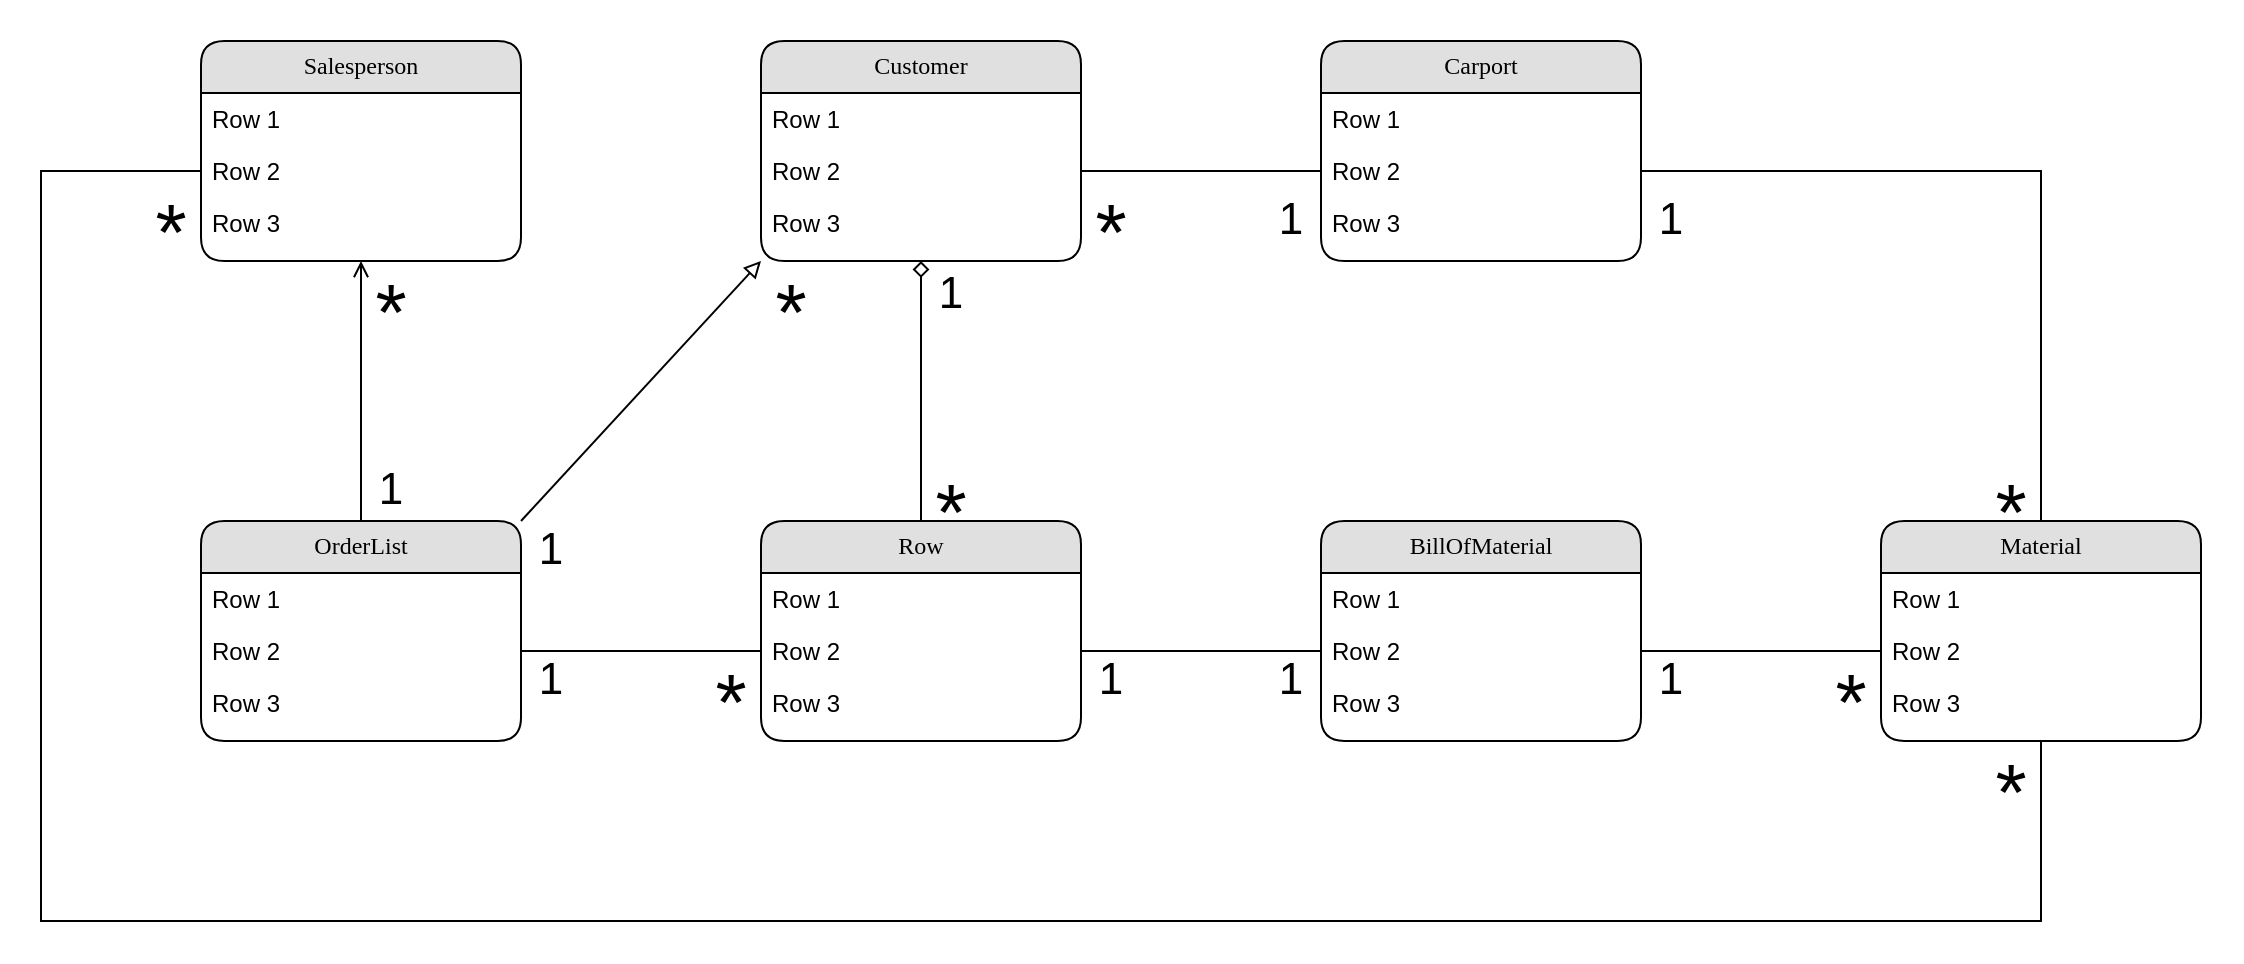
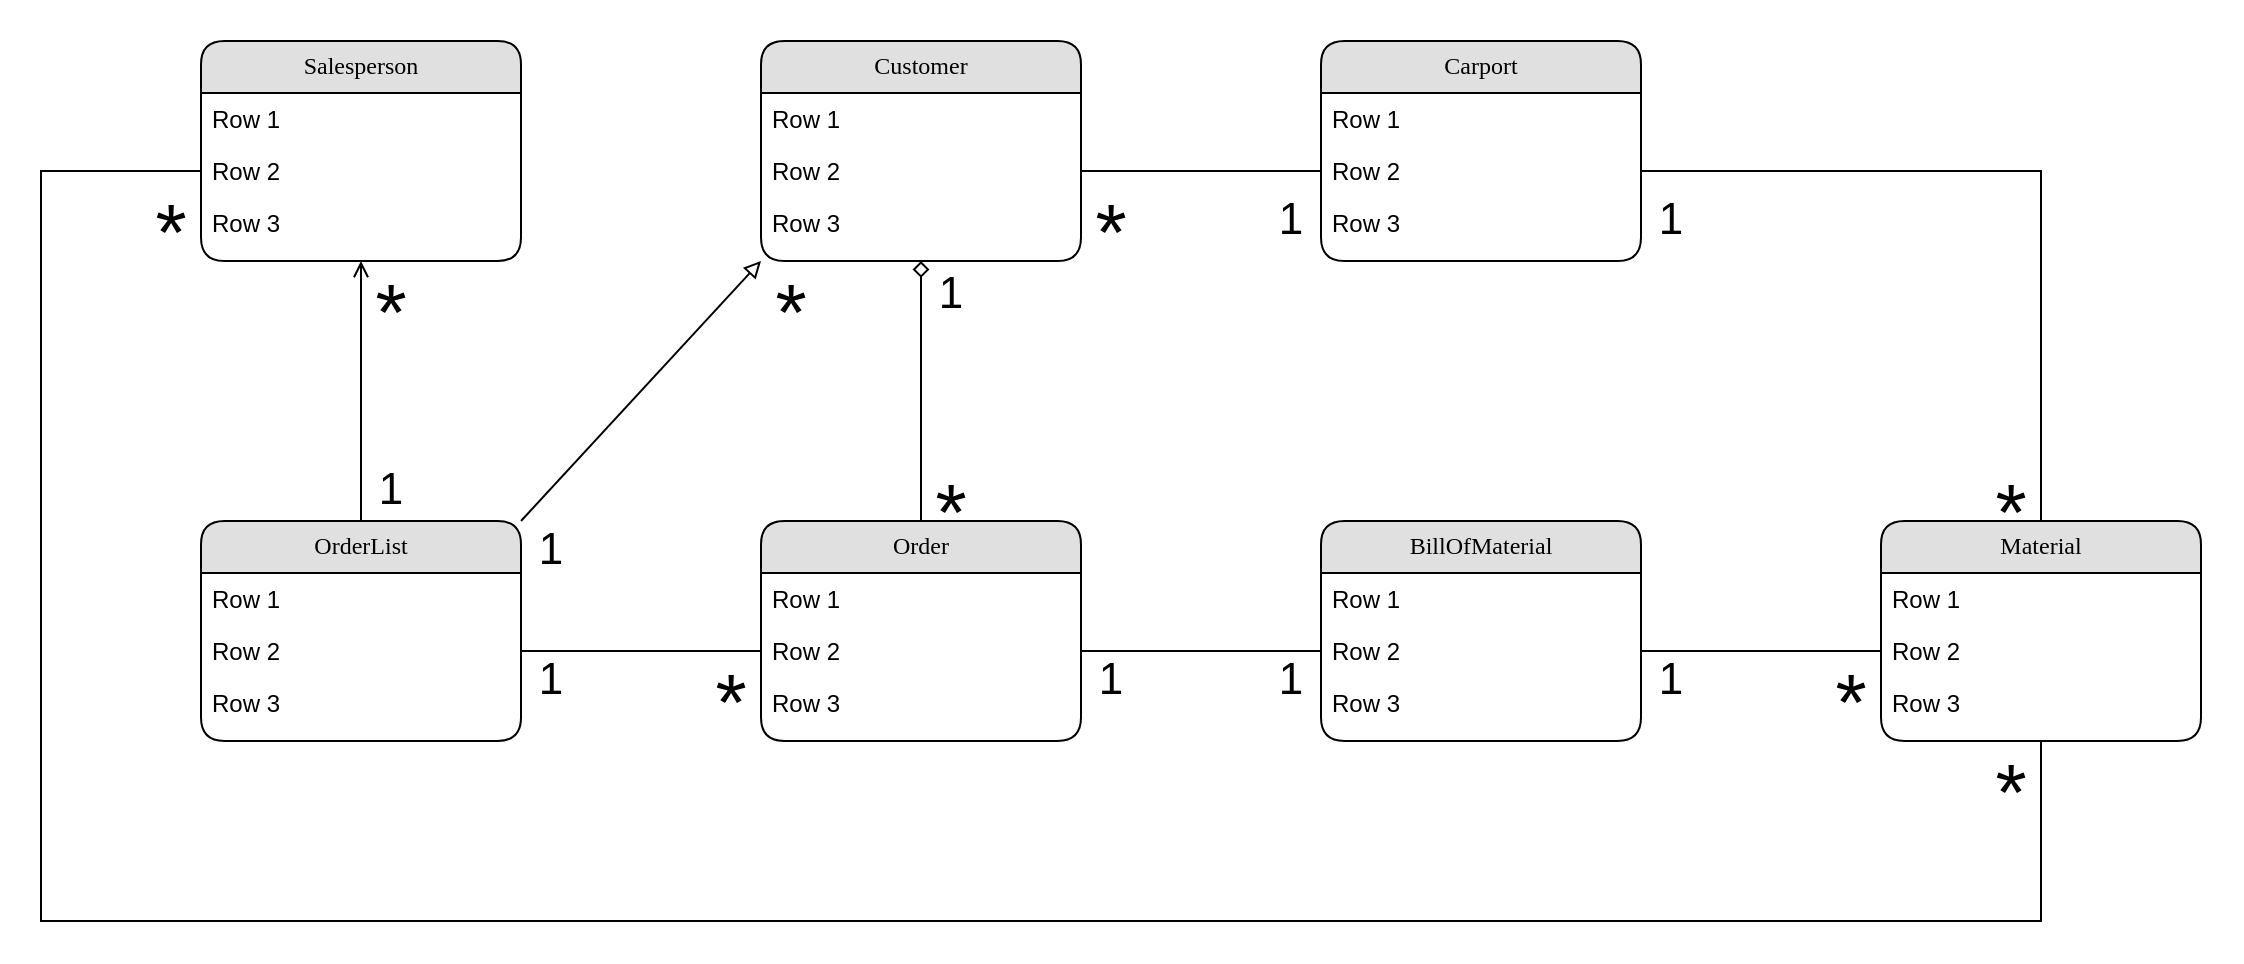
node "Row": label "Row" -> "Order"
